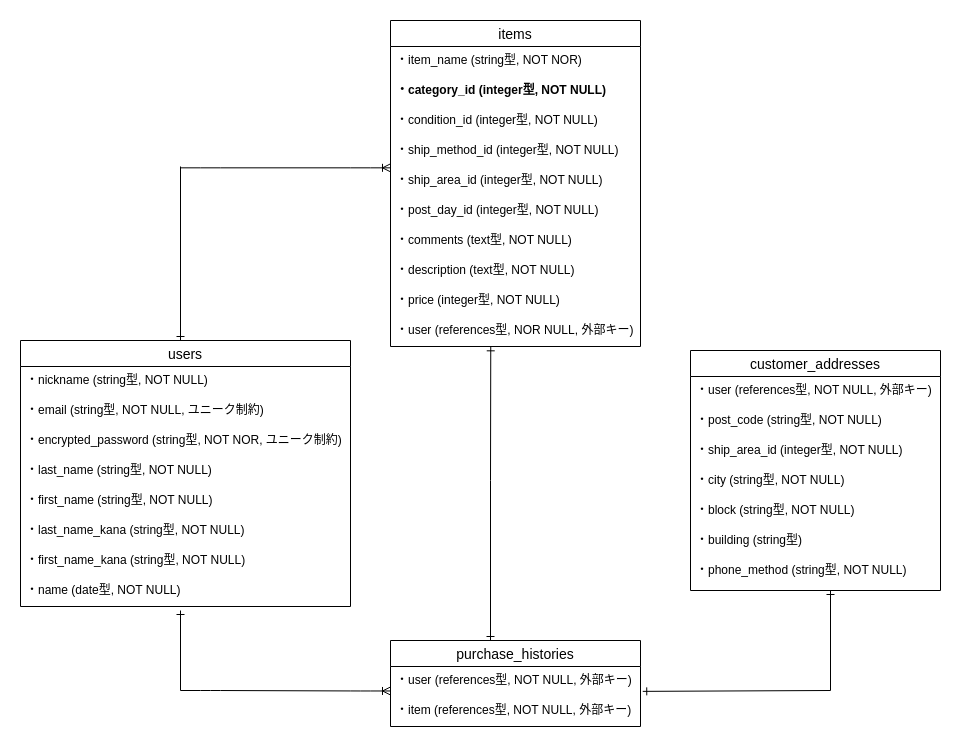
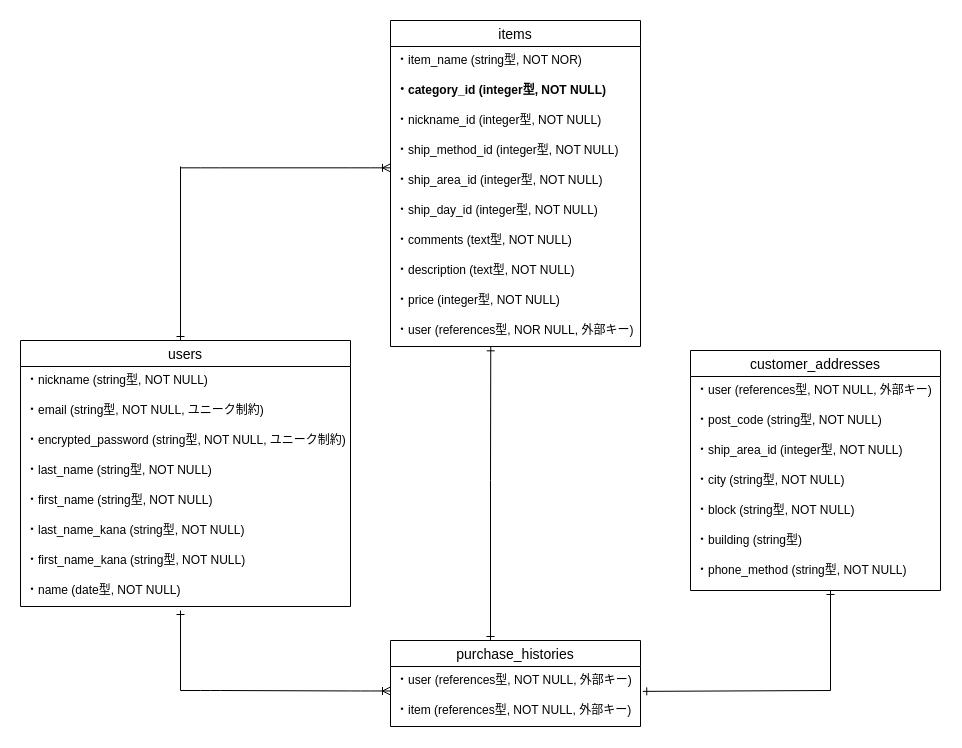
node "・condition_id (integer型, NOT NULL)": label "・condition_id (integer型, NOT NULL)" -> "・nickname_id (integer型, NOT NULL)"
node "・post_day_id (integer型, NOT NULL)": label "・post_day_id (integer型, NOT NULL)" -> "・ship_day_id (integer型, NOT NULL)"
node "・encrypted_password (string型, NOT NOR, ユニーク制約)": label "・encrypted_password (string型, NOT NOR, ユニーク制約)" -> "・encrypted_password (string型, NOT NULL, ユニーク制約)"
